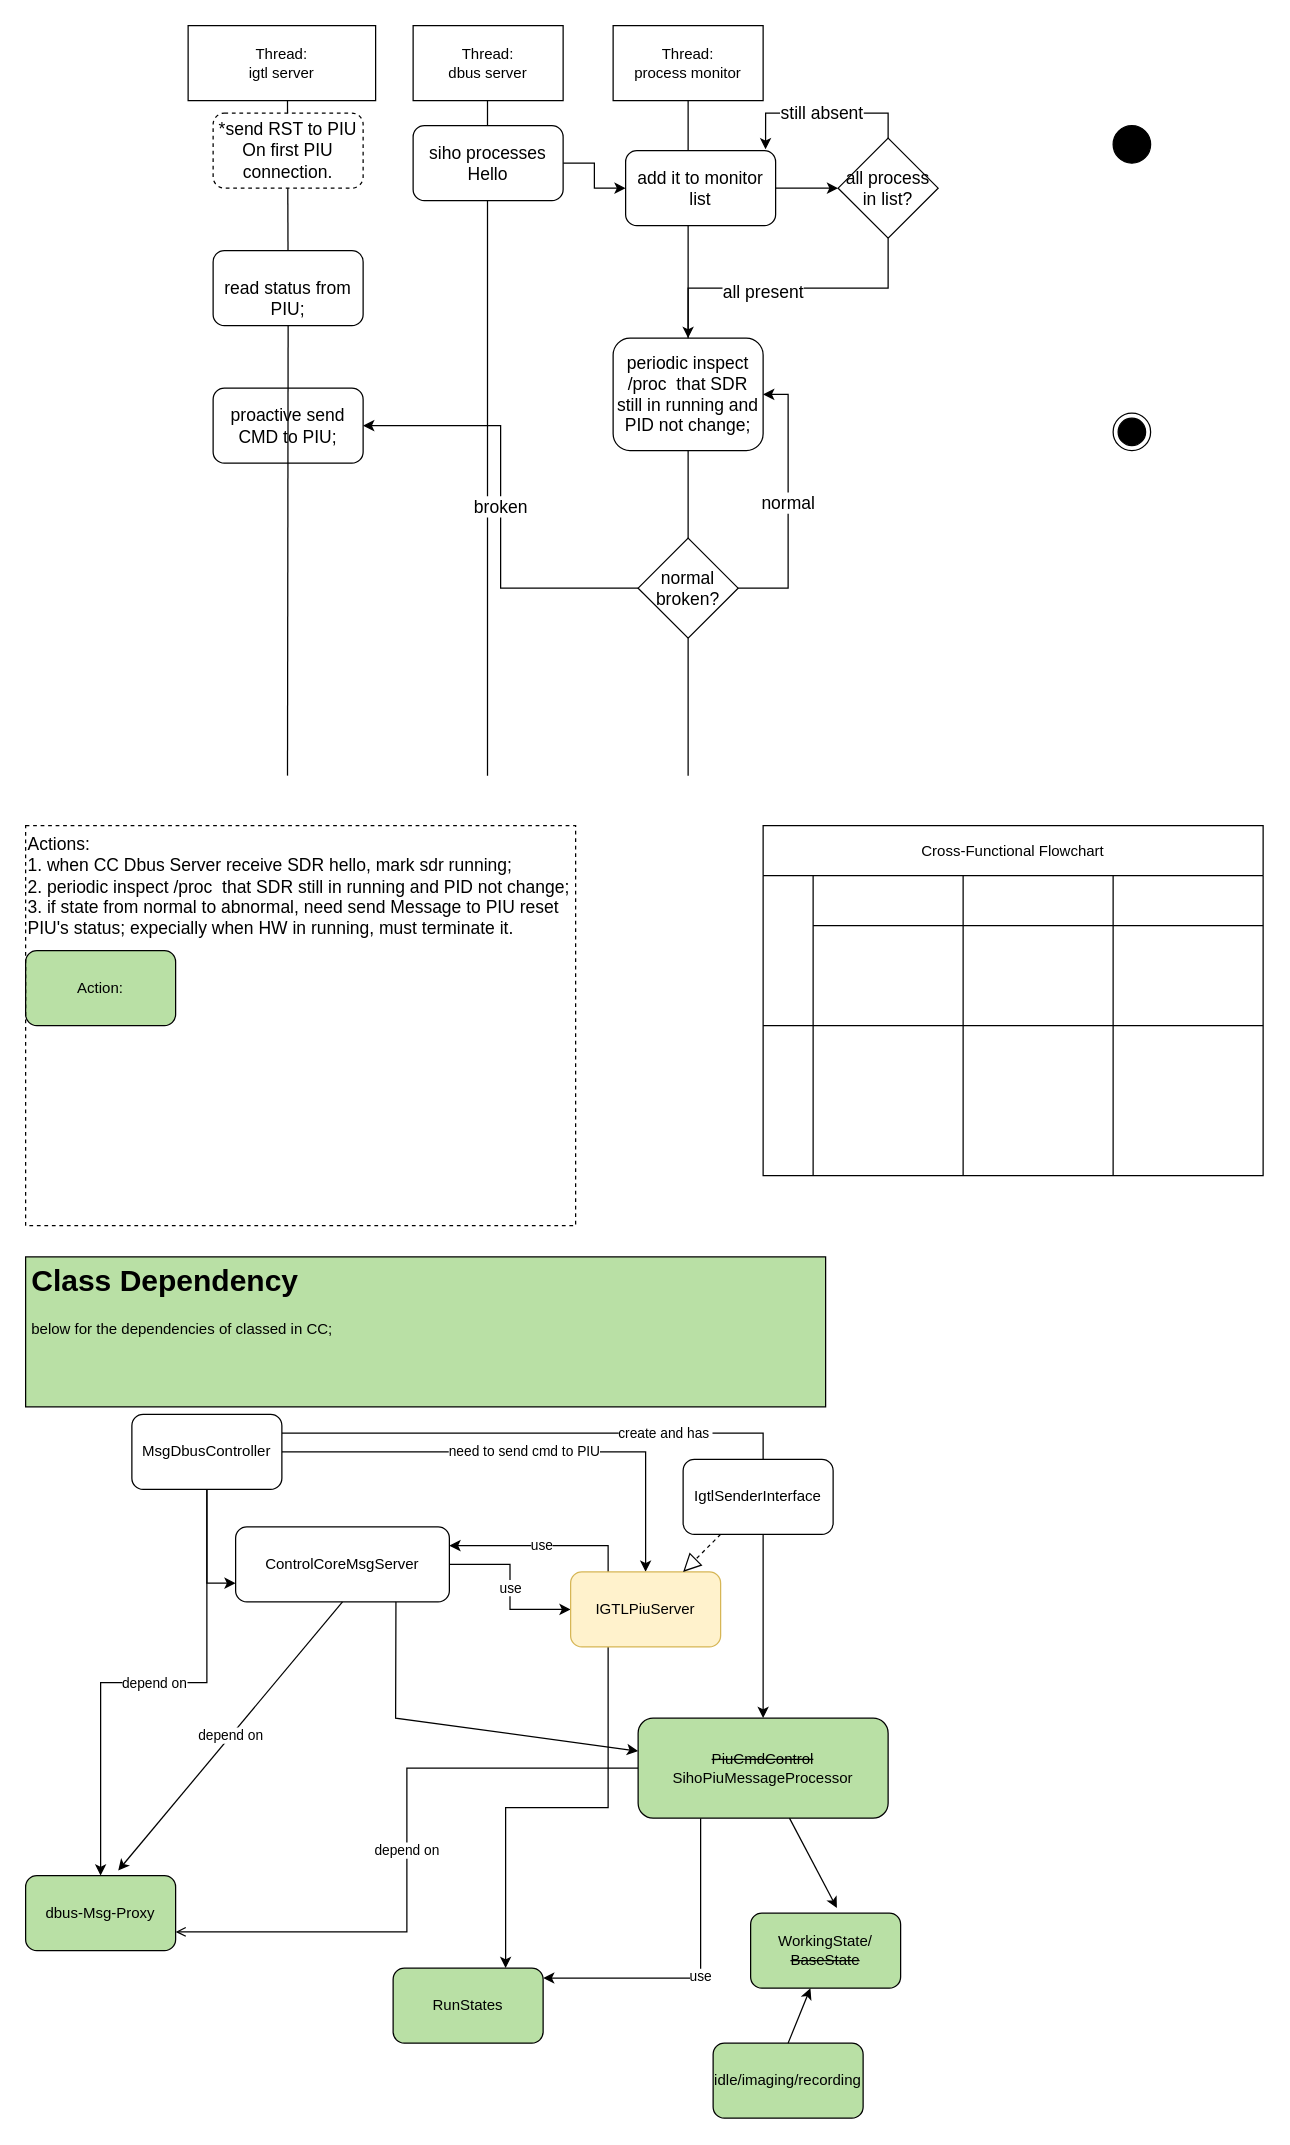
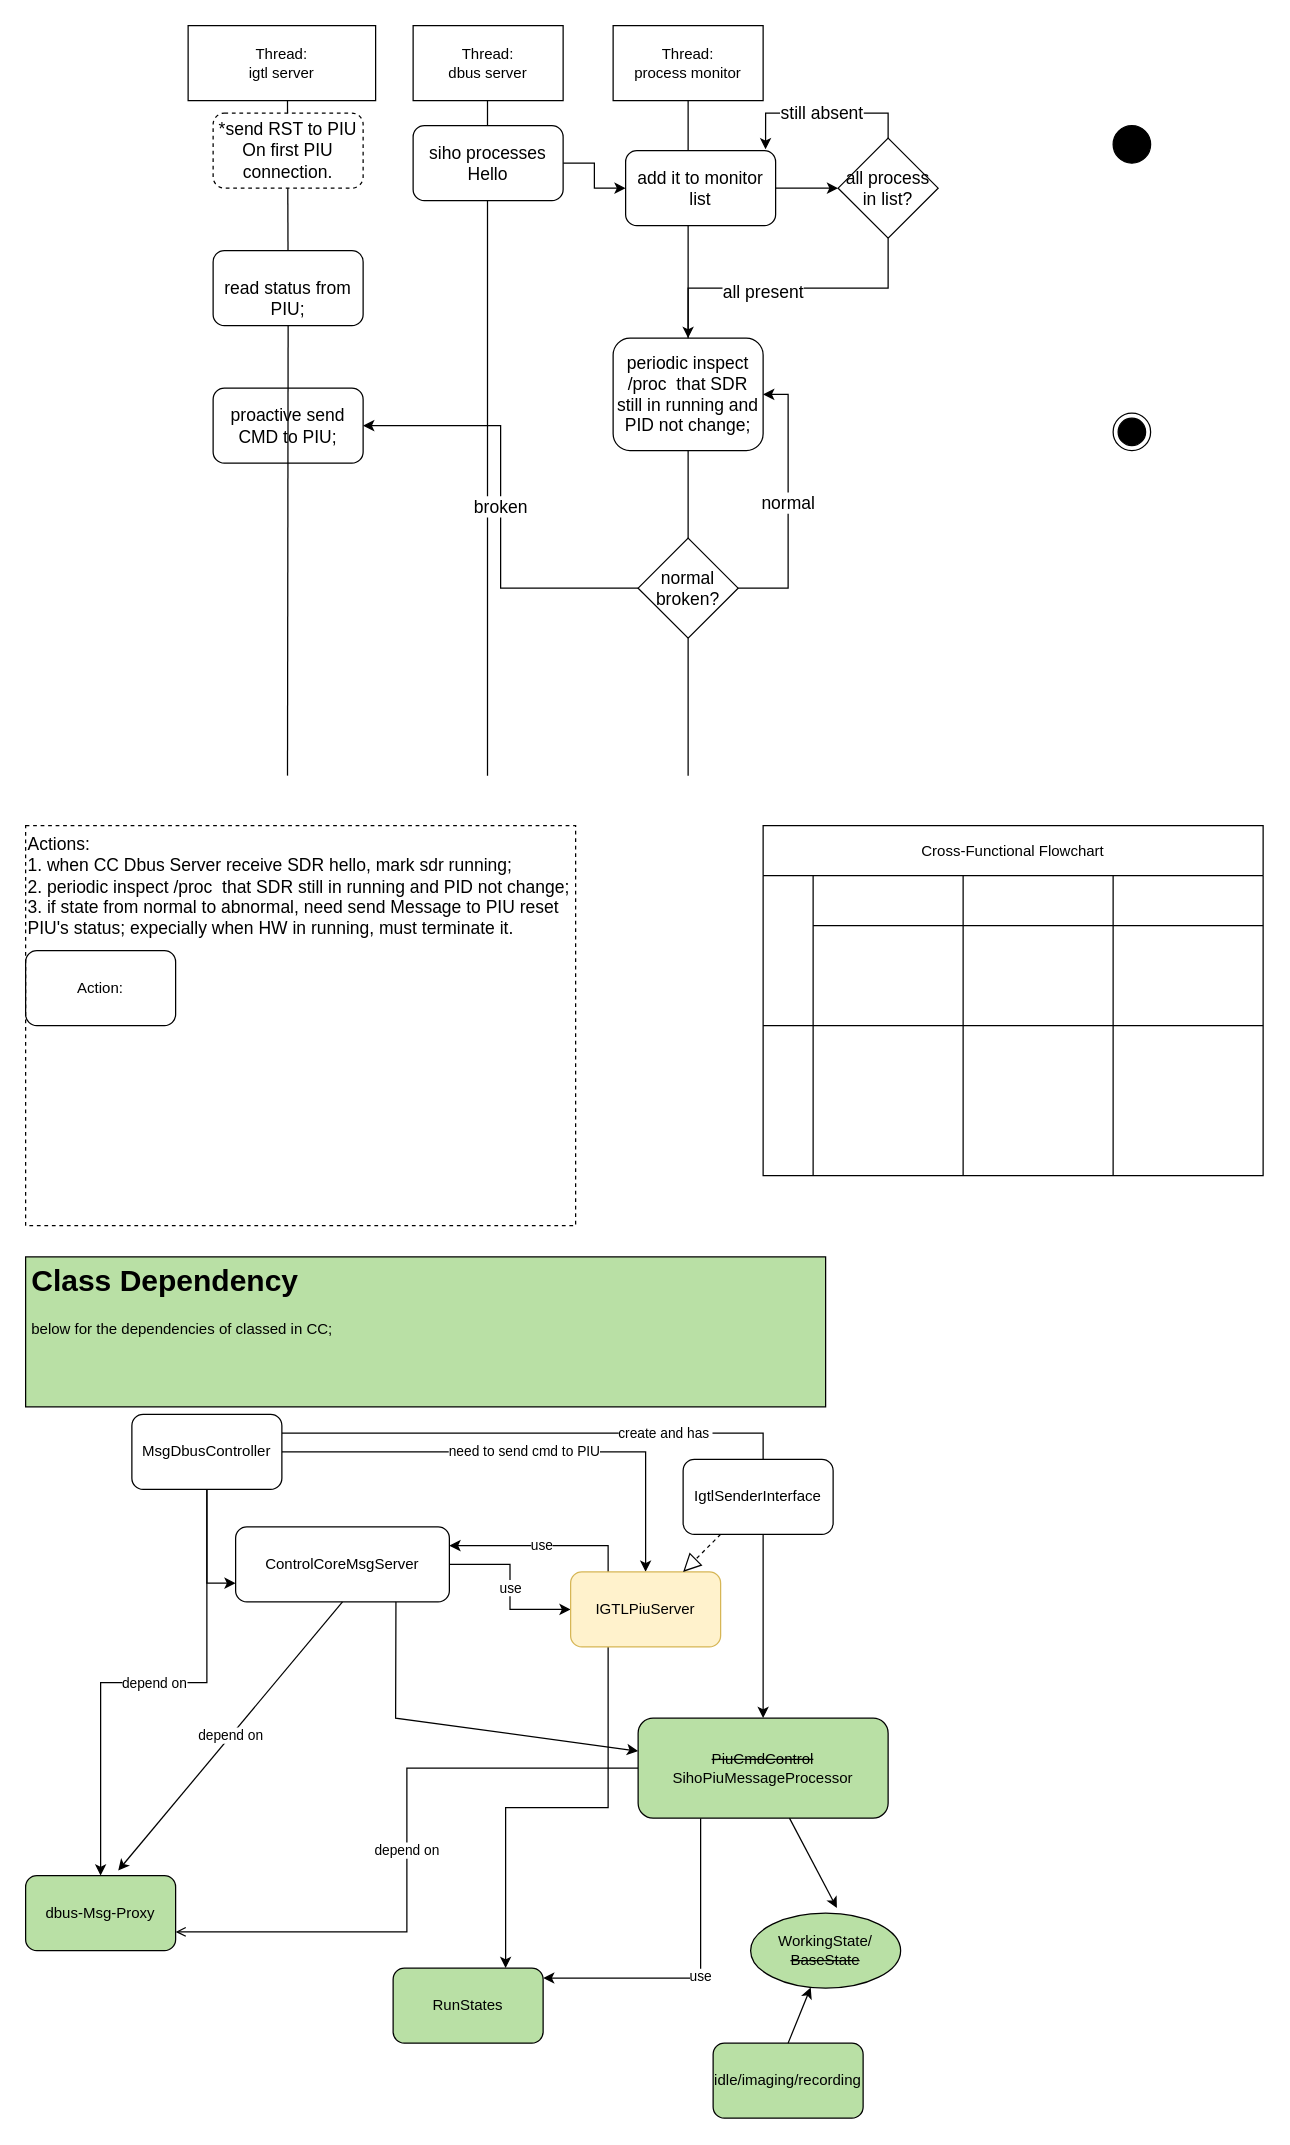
node "Action:": fillcolor #b9e0a5 -> #ffffff
node "WorkingState/ BaseState": shape rounded rectangle -> ellipse
